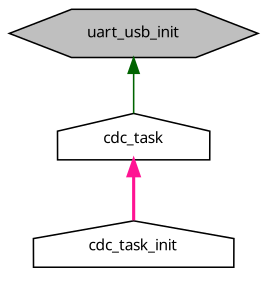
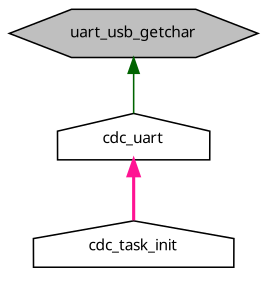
node "uart_usb_init": label "uart_usb_init" -> "uart_usb_getchar"
node "cdc_task": label "cdc_task" -> "cdc_uart"
